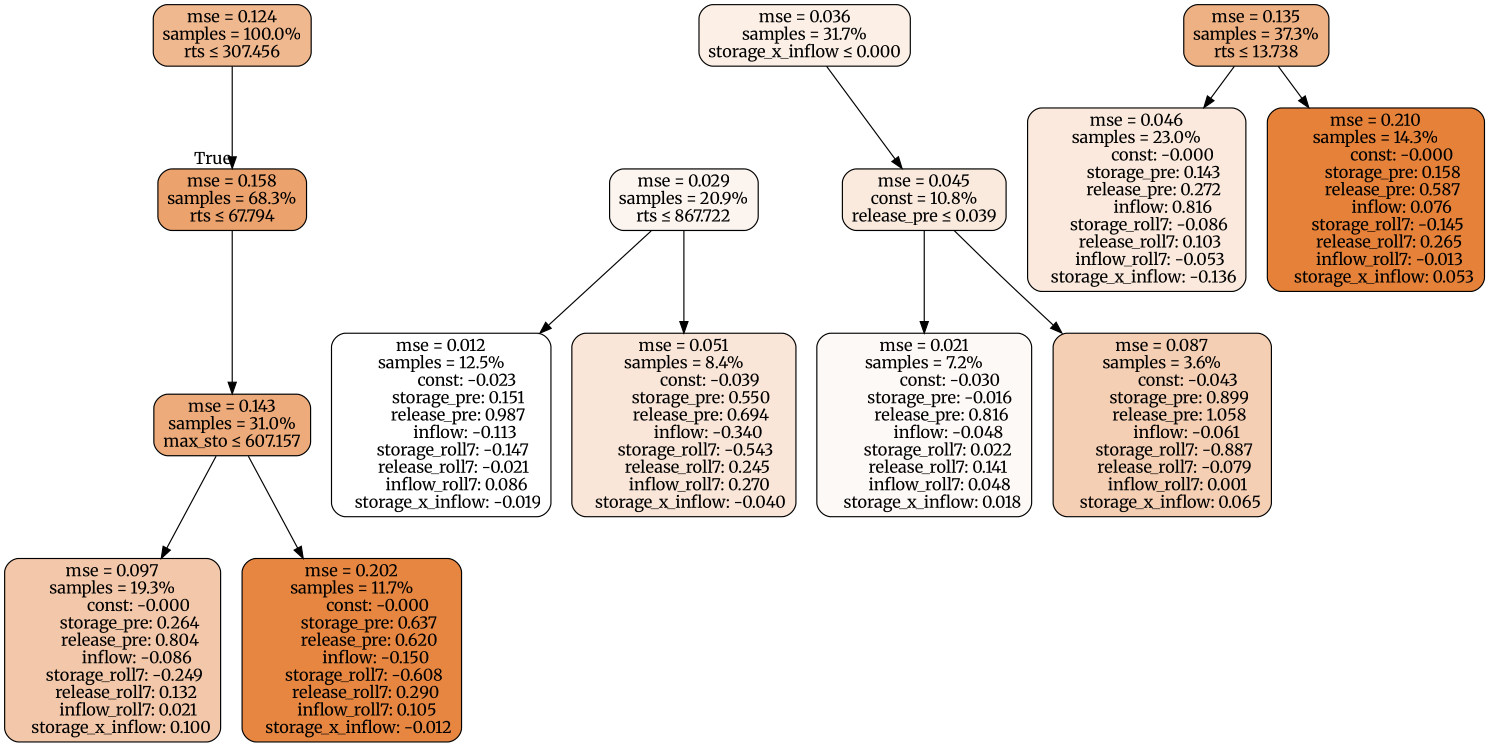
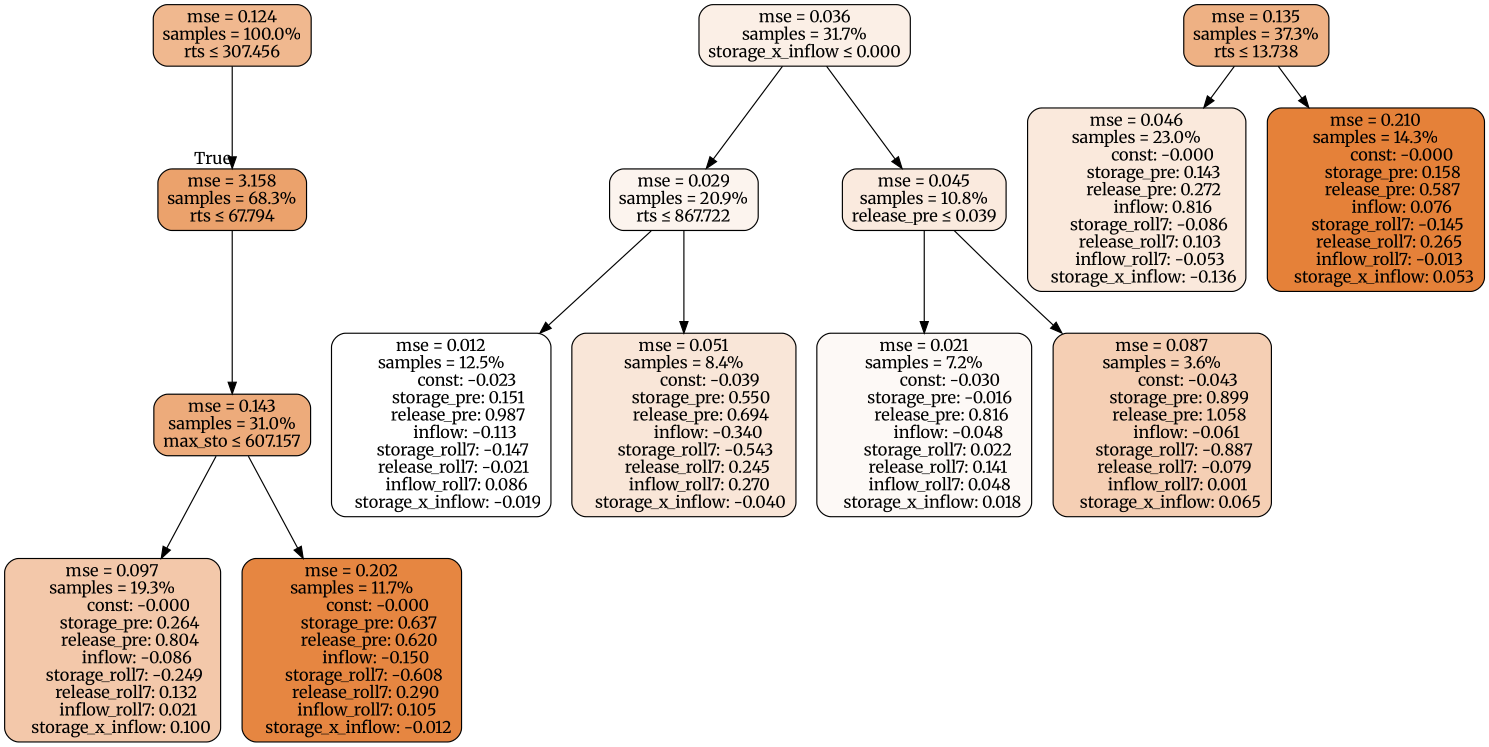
edge "mse = 0.036 samples = 31.7% storage_x_inflow ≤ 0.000" -> "mse = 0.029 samples = 20.9% rts ≤ 867.722": added
node "mse = 0.158 samples = 68.3% rts ≤ 67.794": label "mse = 0.158 samples = 68.3% rts ≤ 67.794" -> "mse = 3.158 samples = 68.3% rts ≤ 67.794"
node "mse = 0.045 const = 10.8% release_pre ≤ 0.039": label "mse = 0.045 const = 10.8% release_pre ≤ 0.039" -> "mse = 0.045 samples = 10.8% release_pre ≤ 0.039"
